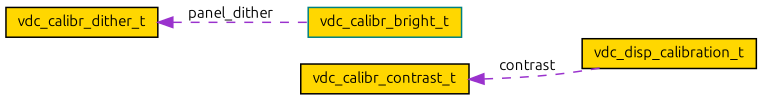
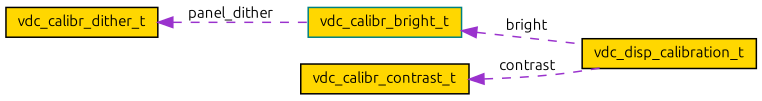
edge "vdc_disp_calibration_t" -> "vdc_calibr_bright_t": added, label "bright"
